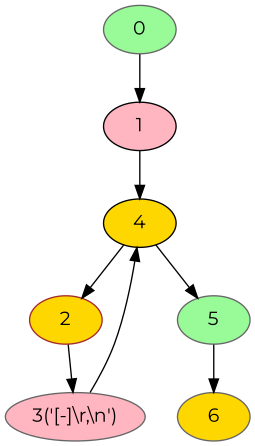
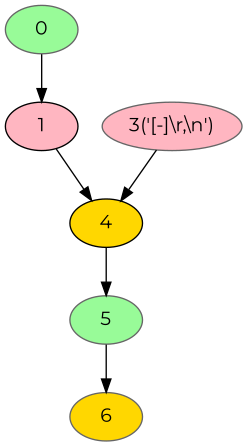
node "2": removed
